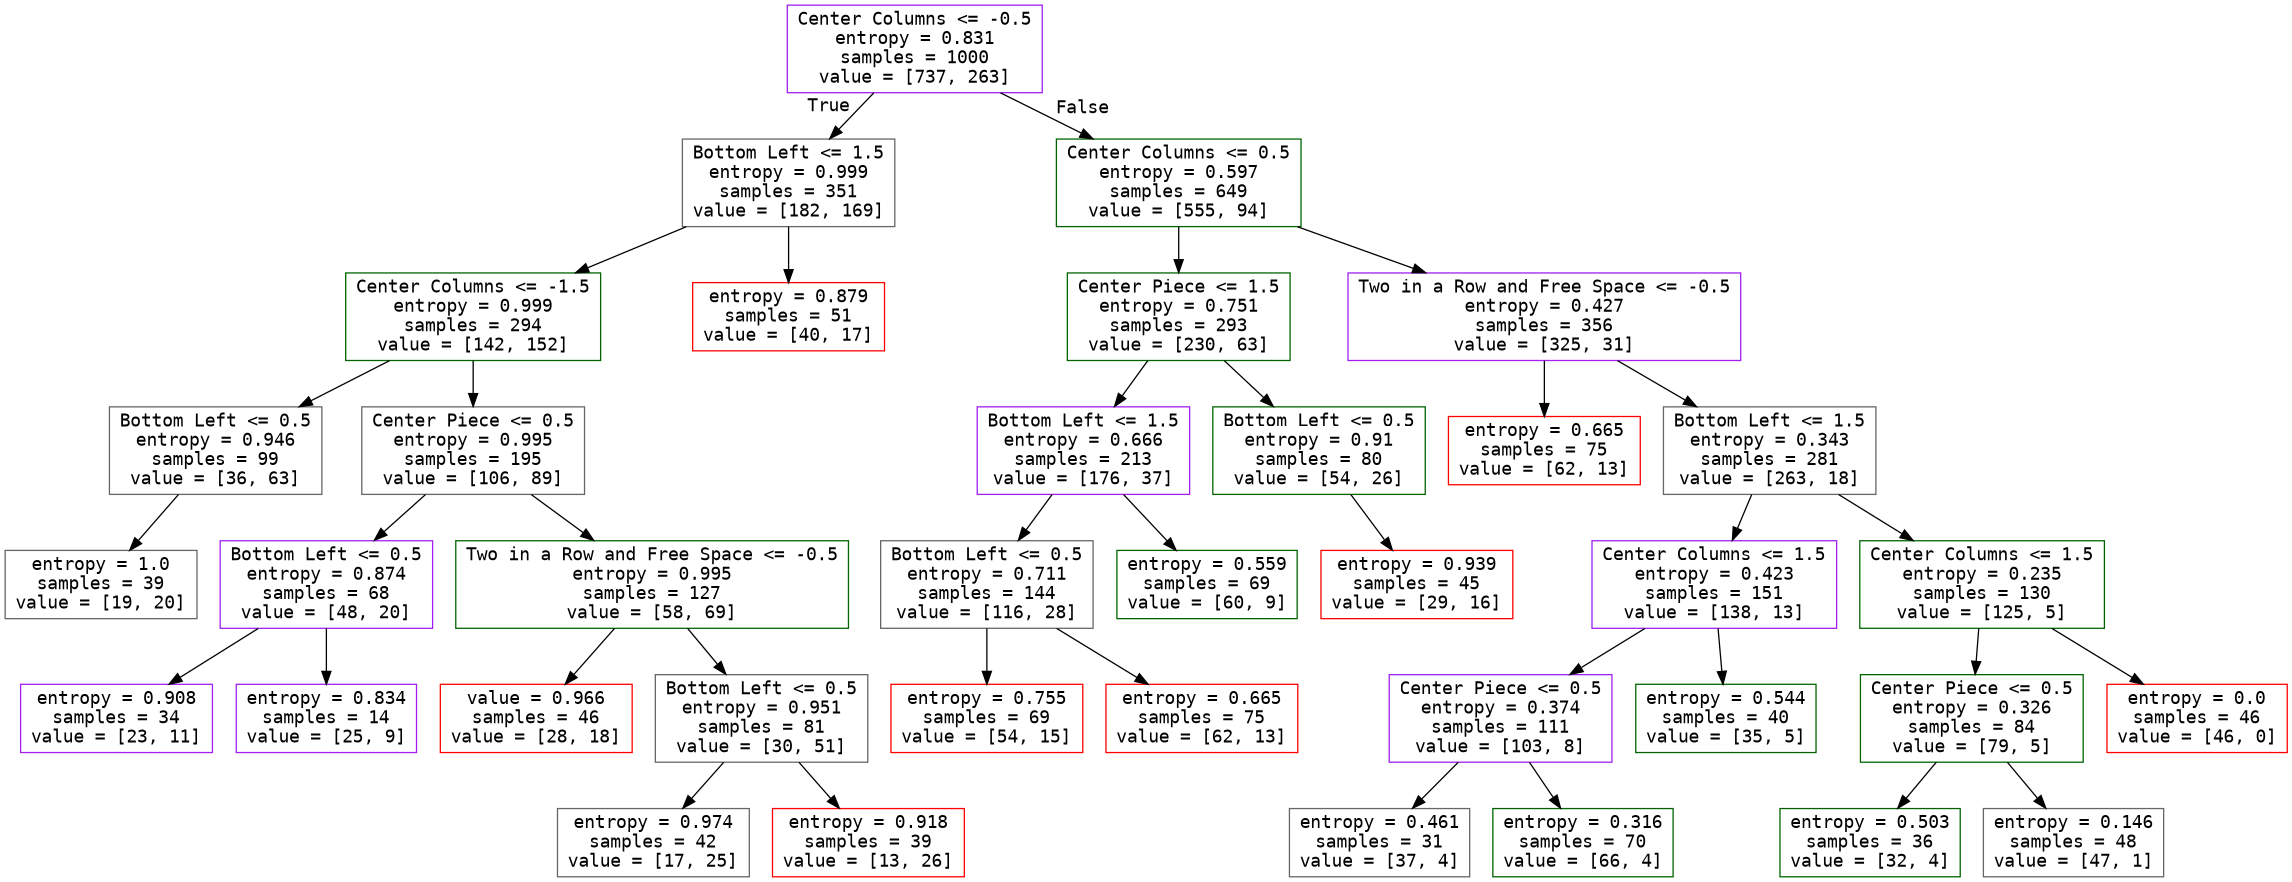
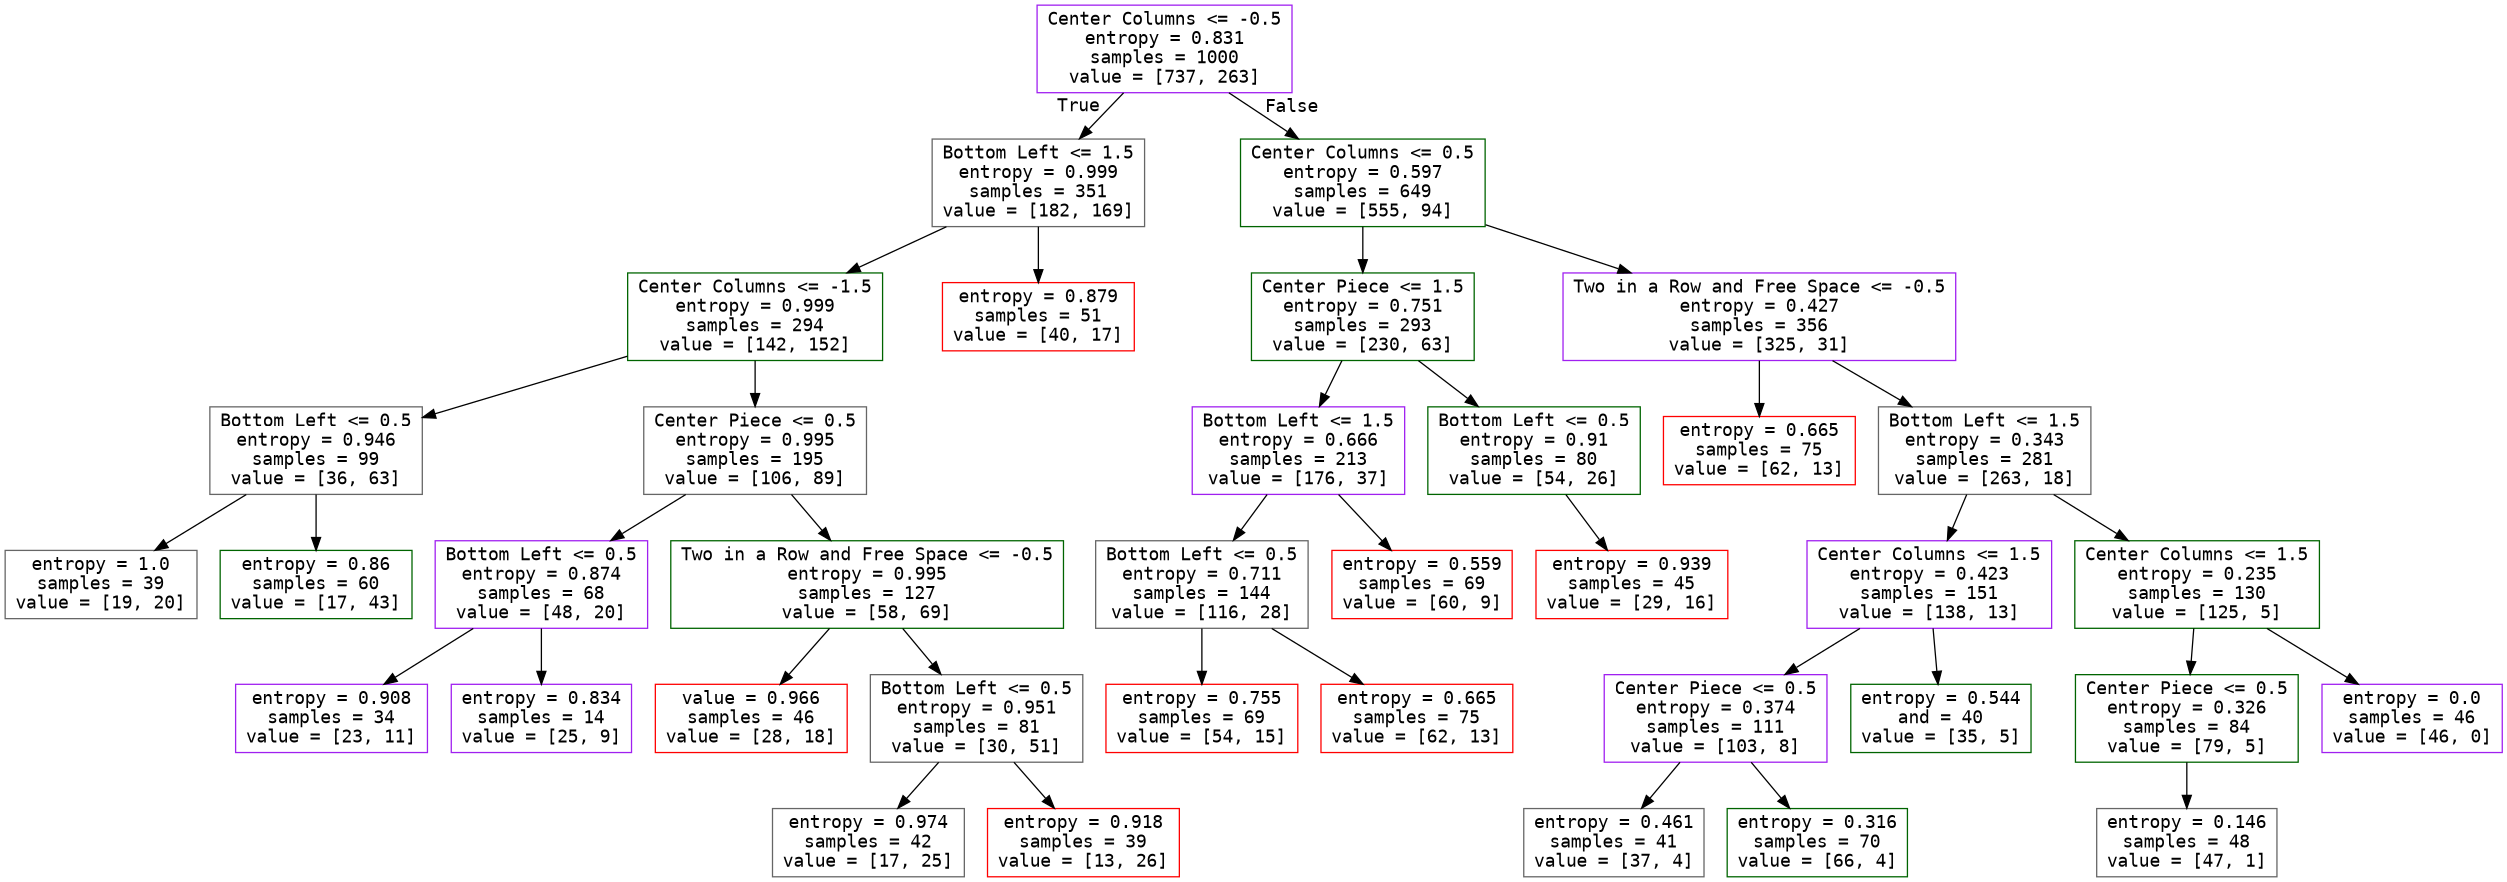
node "entropy = 0.86 samples = 60 value = [17, 43]": added
node "entropy = 0.559 samples = 69 value = [60, 9]": color darkgreen -> red
node "entropy = 0.544 samples = 40 value = [35, 5]": label "entropy = 0.544 samples = 40 value = [35, 5]" -> "entropy = 0.544 and = 40 value = [35, 5]"
node "entropy = 0.0 samples = 46 value = [46, 0]": color red -> purple
node "entropy = 0.461 samples = 31 value = [37, 4]": label "entropy = 0.461 samples = 31 value = [37, 4]" -> "entropy = 0.461 samples = 41 value = [37, 4]"
node "entropy = 0.503 samples = 36 value = [32, 4]": removed
